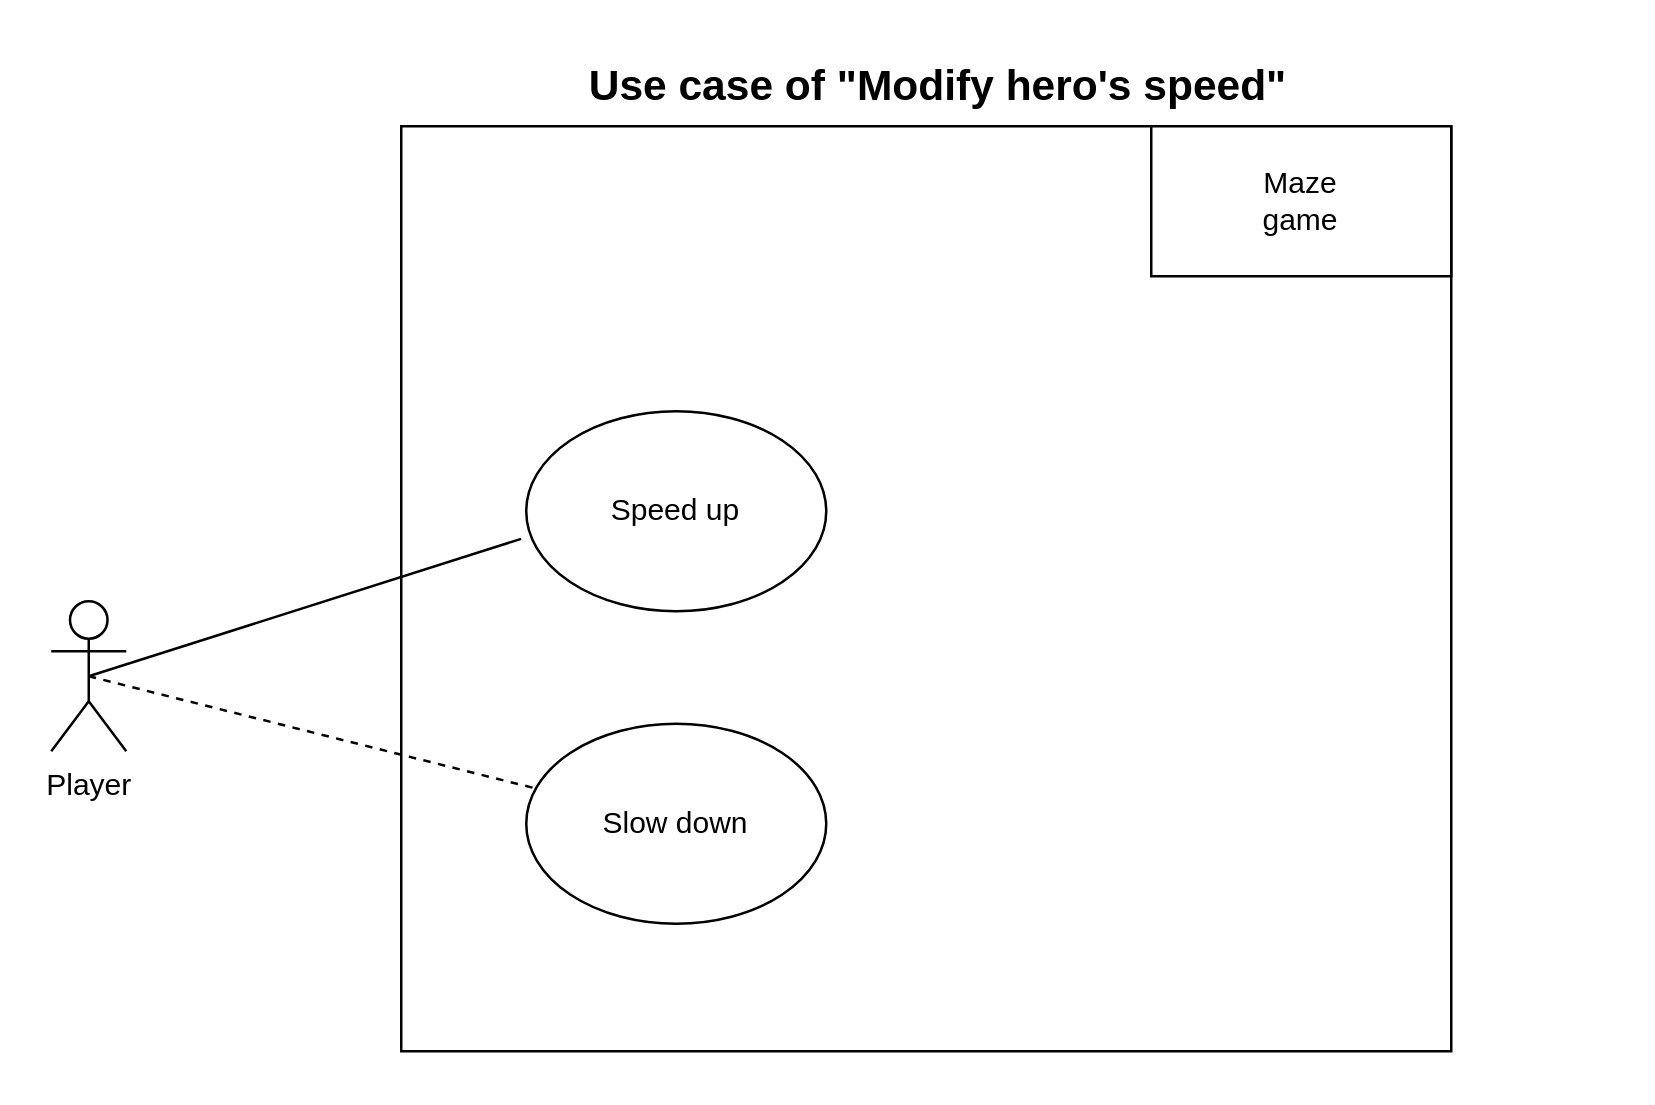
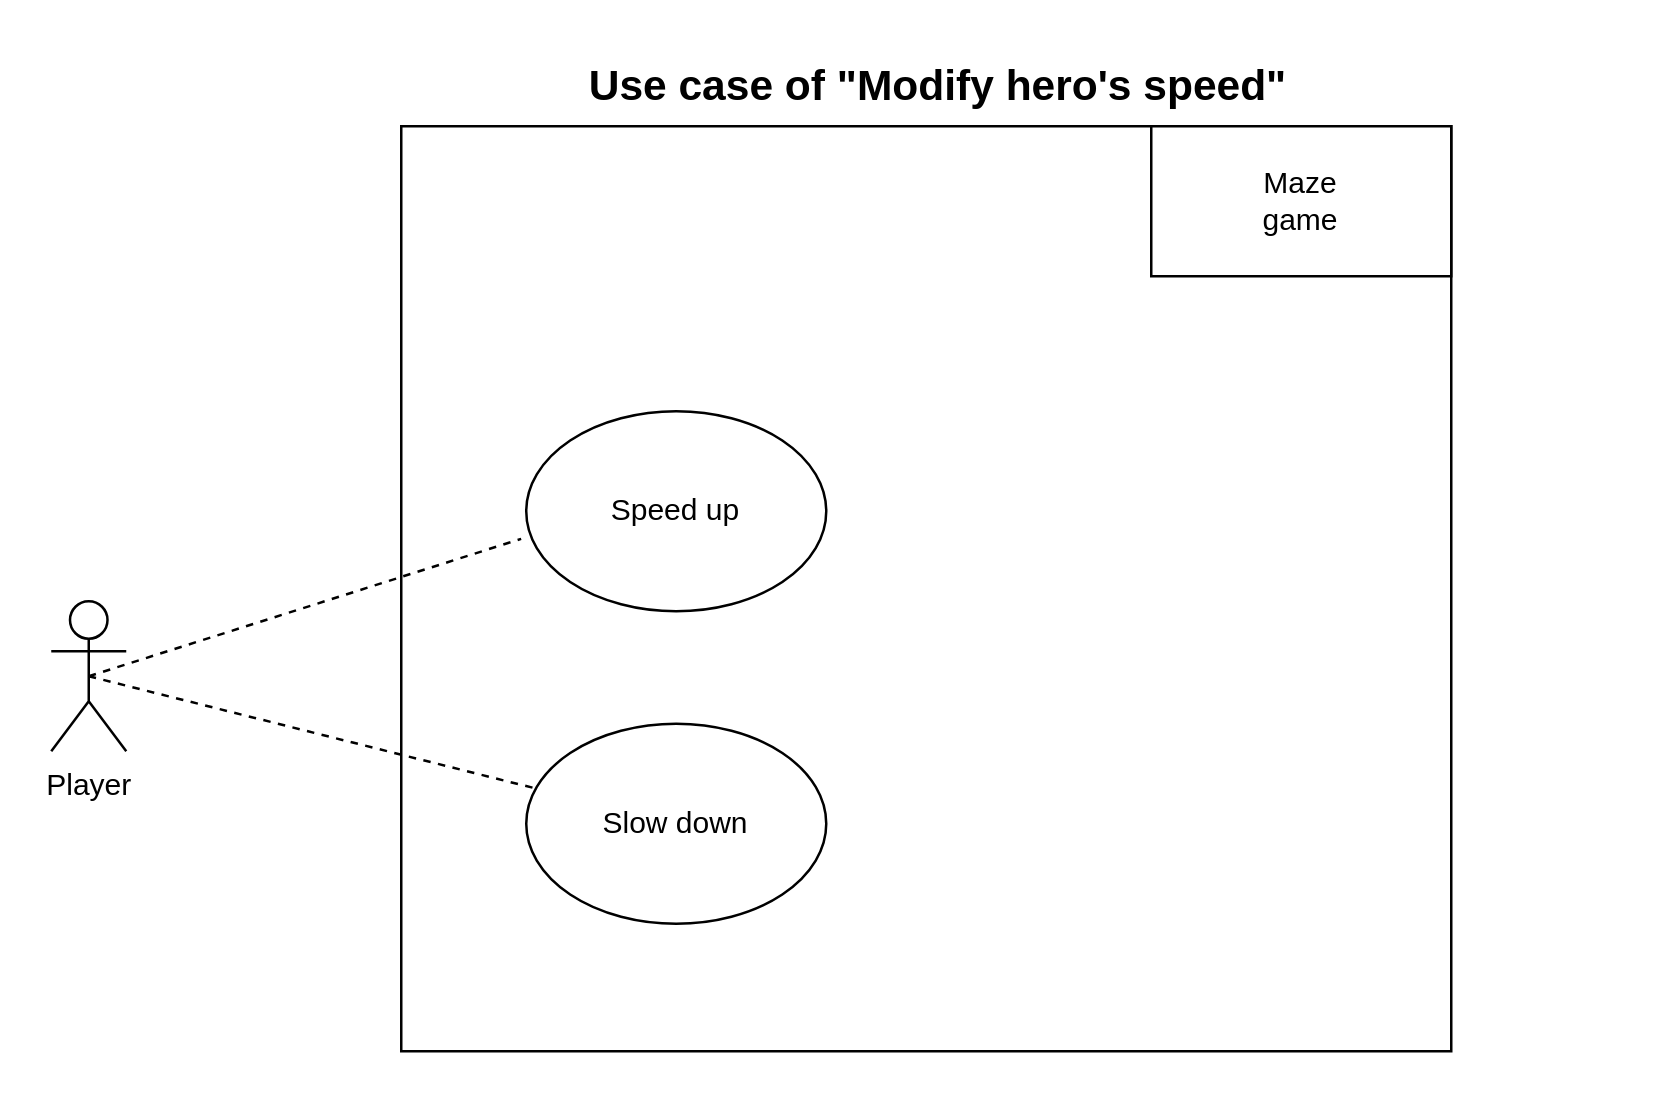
edge "Speed up" -- "Player": style solid -> dashed
